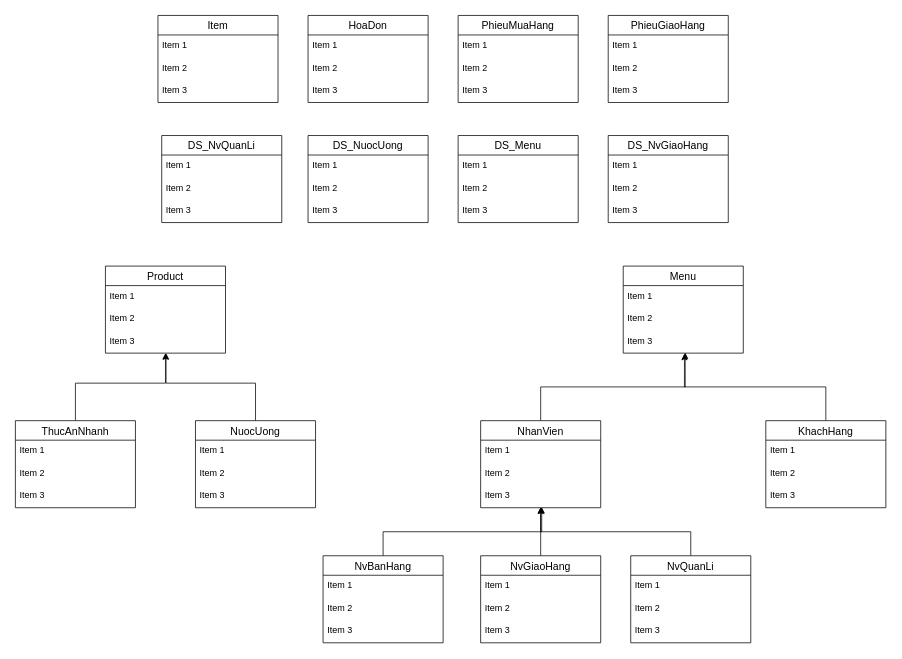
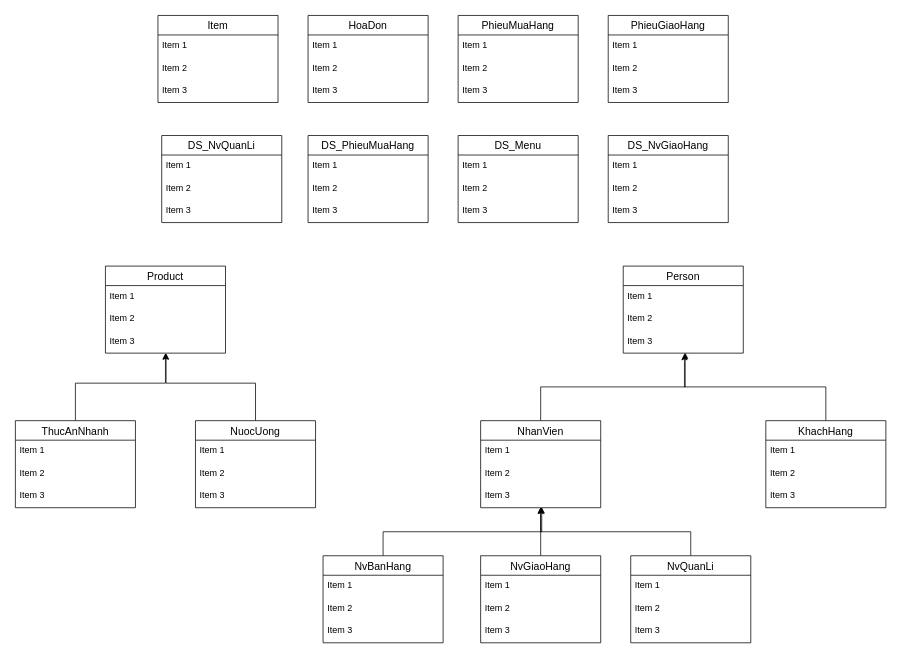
node "DS_NuocUong": label "DS_NuocUong" -> "DS_PhieuMuaHang"
node "Menu": label "Menu" -> "Person"
